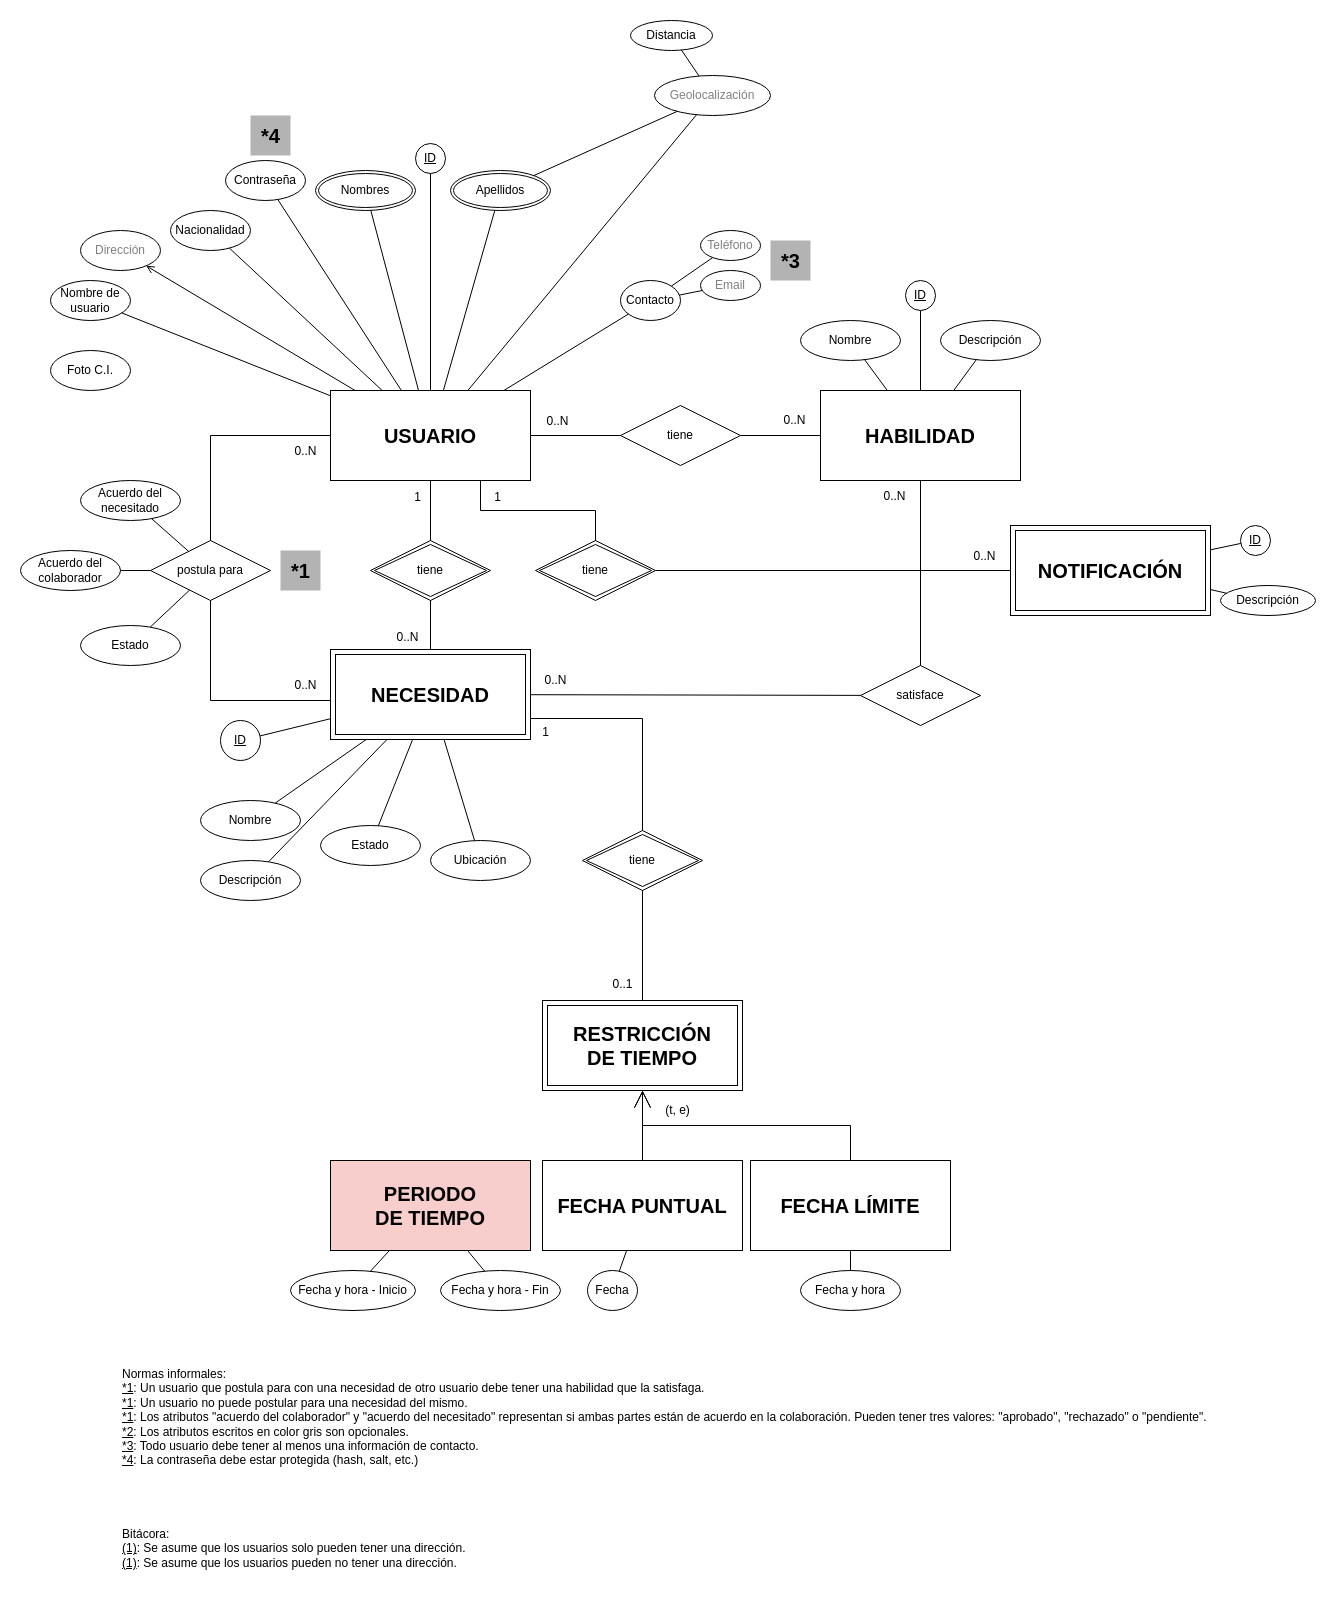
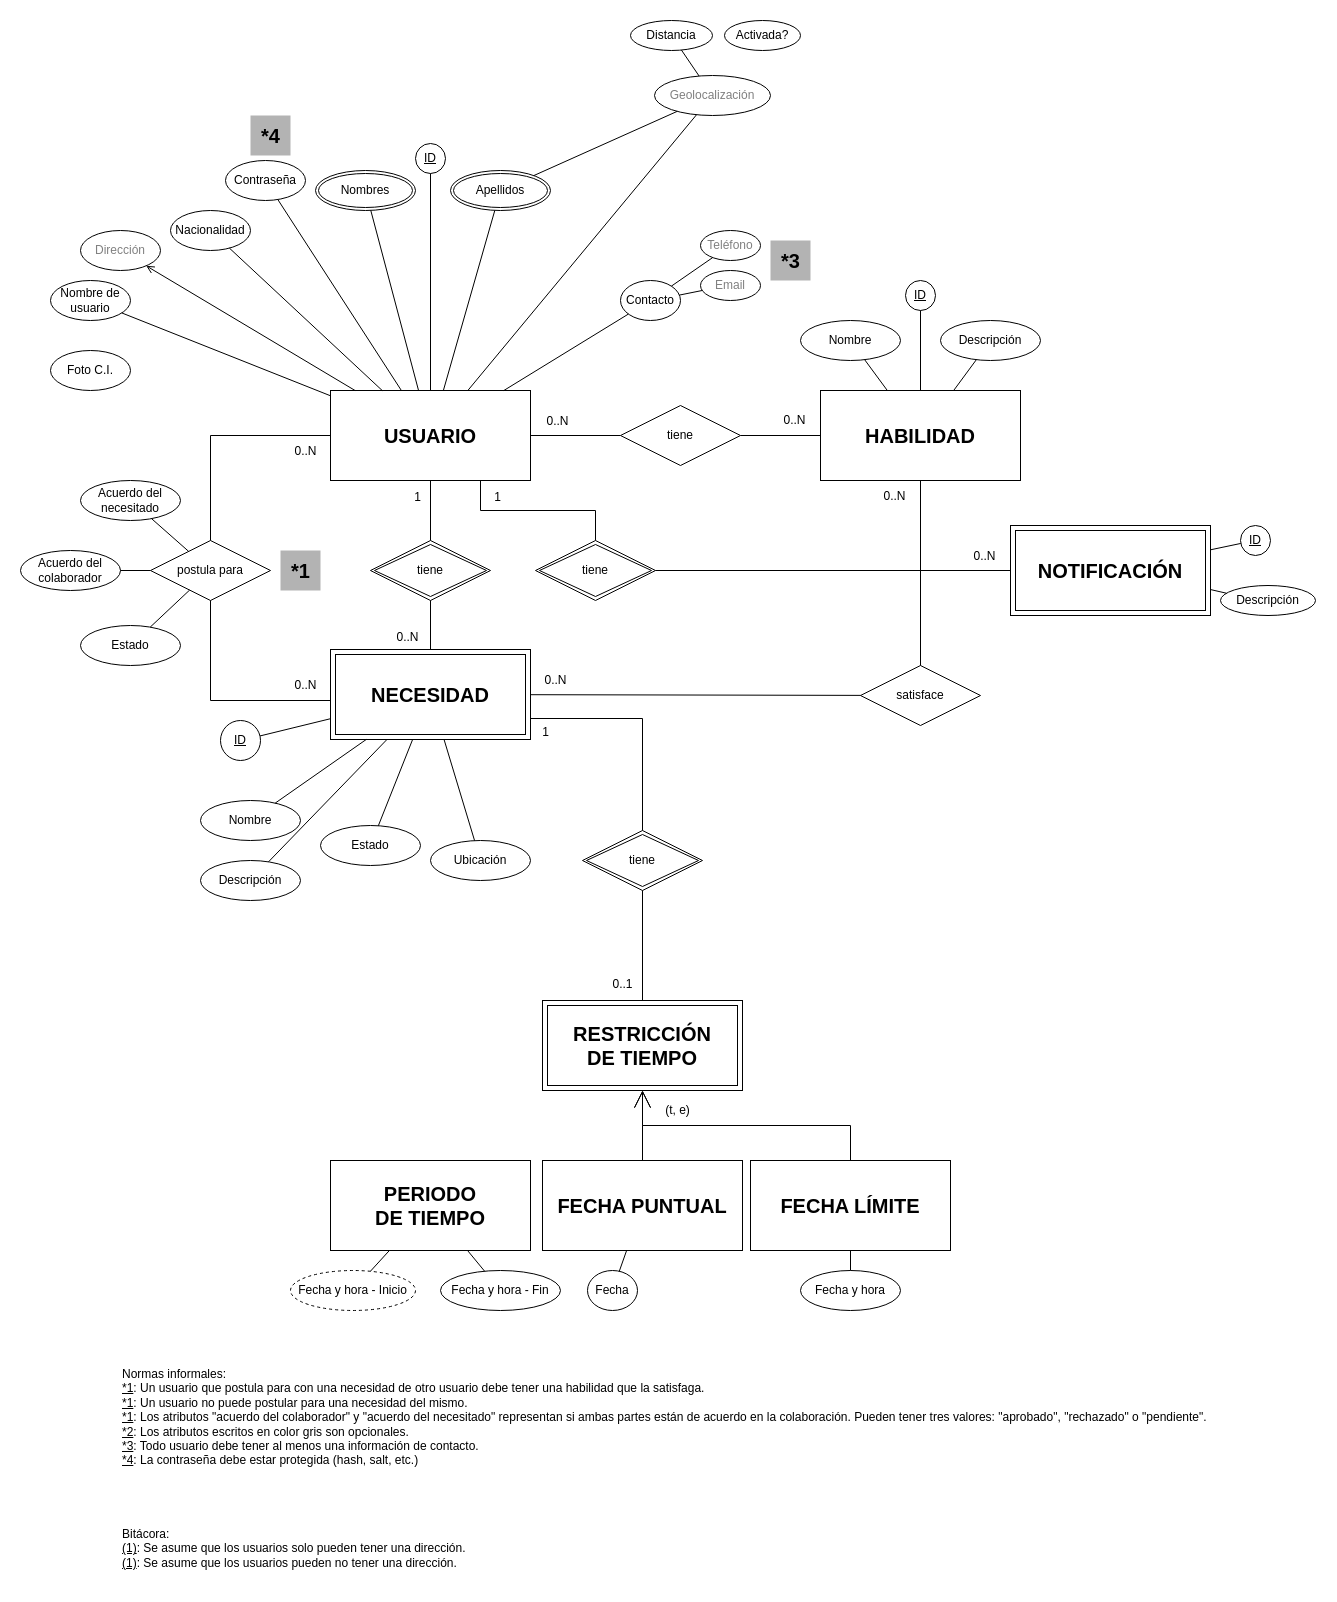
node "Activada?": added
node "PERIODO DE TIEMPO": fillcolor #f8cecc -> #ffffff
node "Fecha y hora - Inicio": style solid -> dashed
